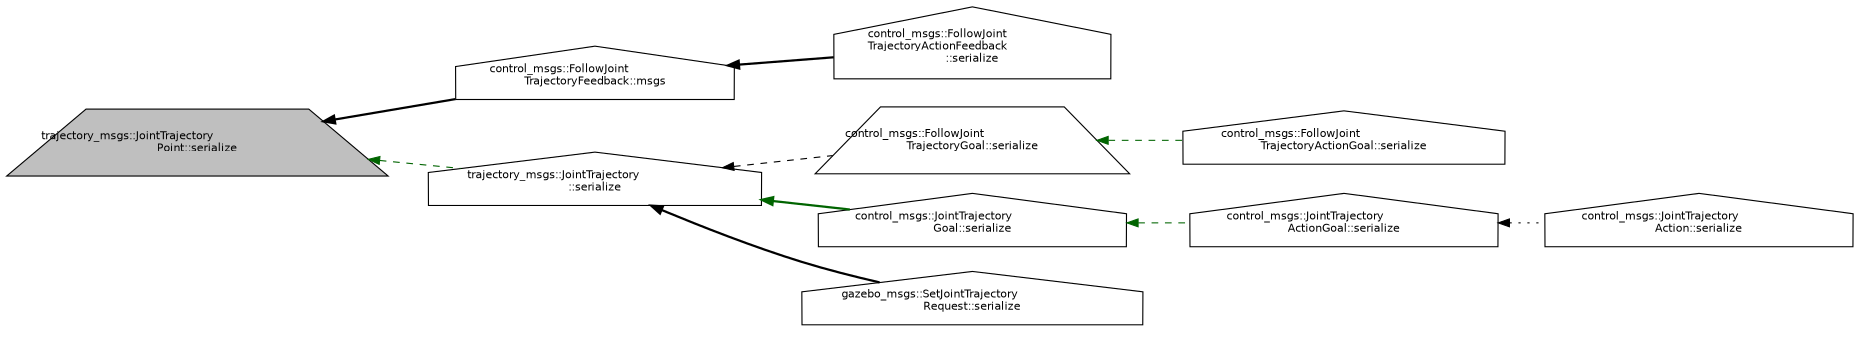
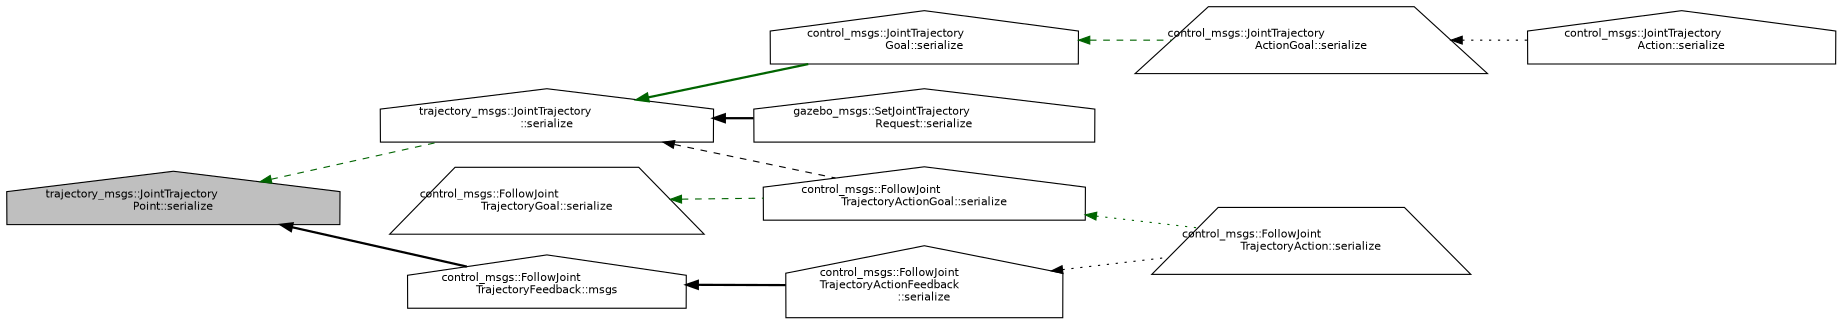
node "trajectory_msgs::JointTrajectory Point::serialize": shape trapezium -> house
edge "control_msgs::FollowJoint TrajectoryGoal::serialize" -> "trajectory_msgs::JointTrajectory ::serialize": now "control_msgs::FollowJoint TrajectoryActionGoal::serialize" -> "trajectory_msgs::JointTrajectory ::serialize"
node "control_msgs::JointTrajectory ActionGoal::serialize": shape house -> trapezium
node "control_msgs::FollowJoint TrajectoryAction::serialize": added
